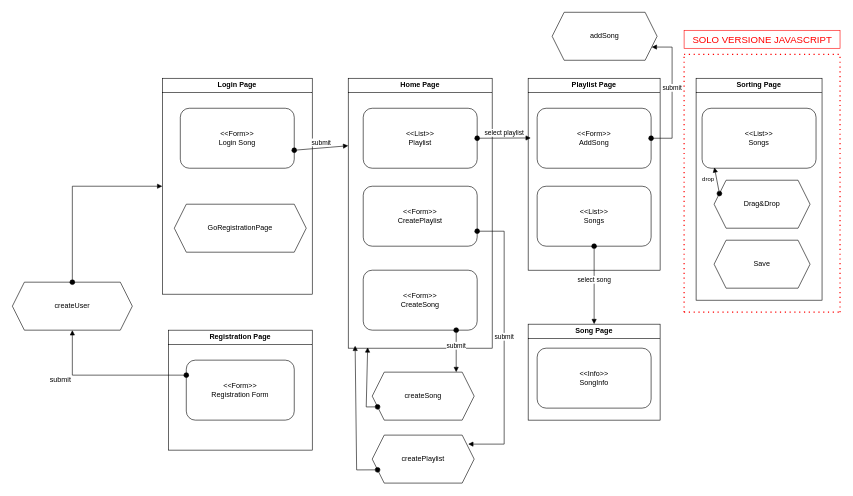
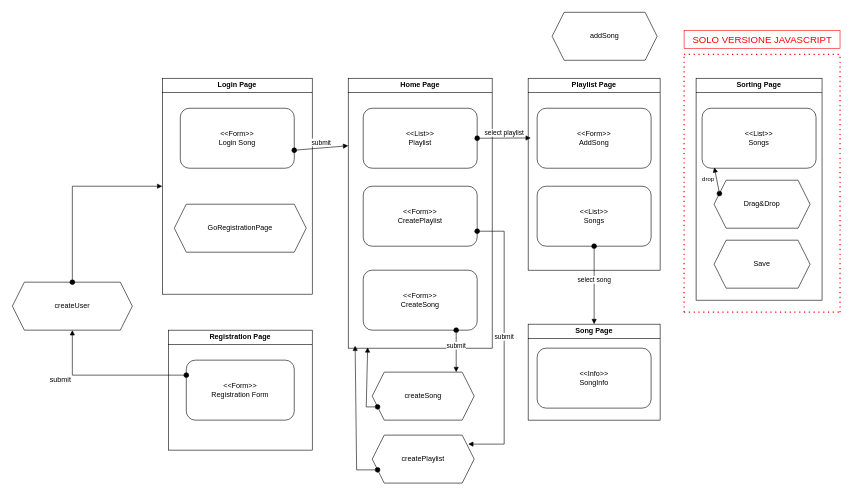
edge "addSong" -- "<<Form>> AddSong": removed, label "submit"
